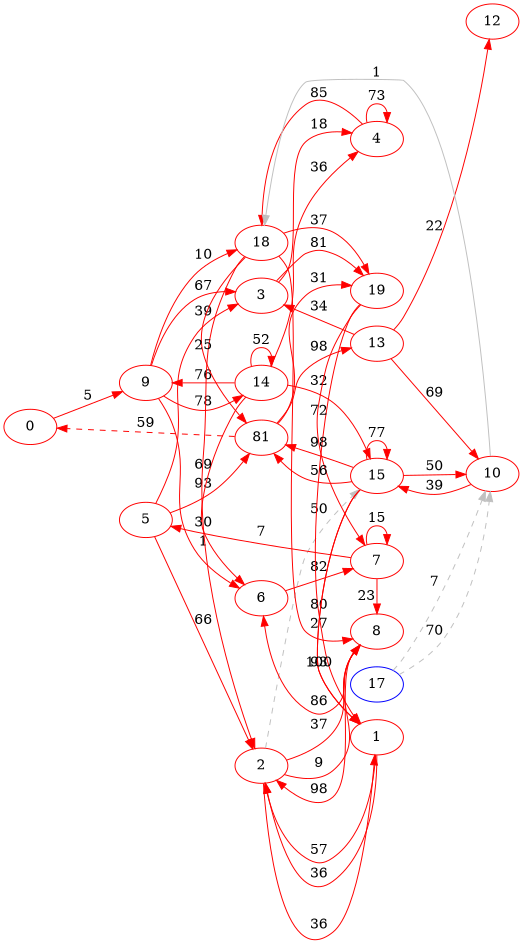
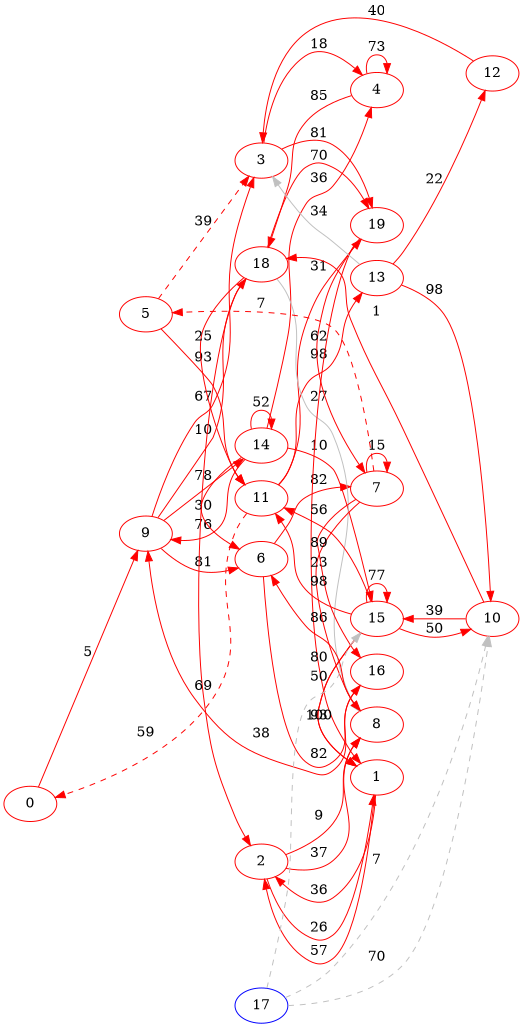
edge "12" -> "3": added, label "40"
edge "10" -> "18": color grey -> red
edge "18" -> "19": label "37" -> "70"
edge "13" -> "3": color red -> grey
edge "14" -> "15": label "32" -> "10"
edge "5" -> "3": style solid -> dashed
edge "13" -> "10": label "69" -> "98"
edge "19" -> "7": label "72" -> "62"
node "81": label "81" -> "11"
edge "18" -> "8": color red -> grey
edge "9" -> "6": label "1" -> "81"
edge "7" -> "5": style solid -> dashed
edge "2" -> "15": now "17" -> "15"
edge "5" -> "2": removed, label "66"
node "16": added
edge "8" -> "2": removed, label "98"
edge "2" -> "1": label "36" -> "26"
